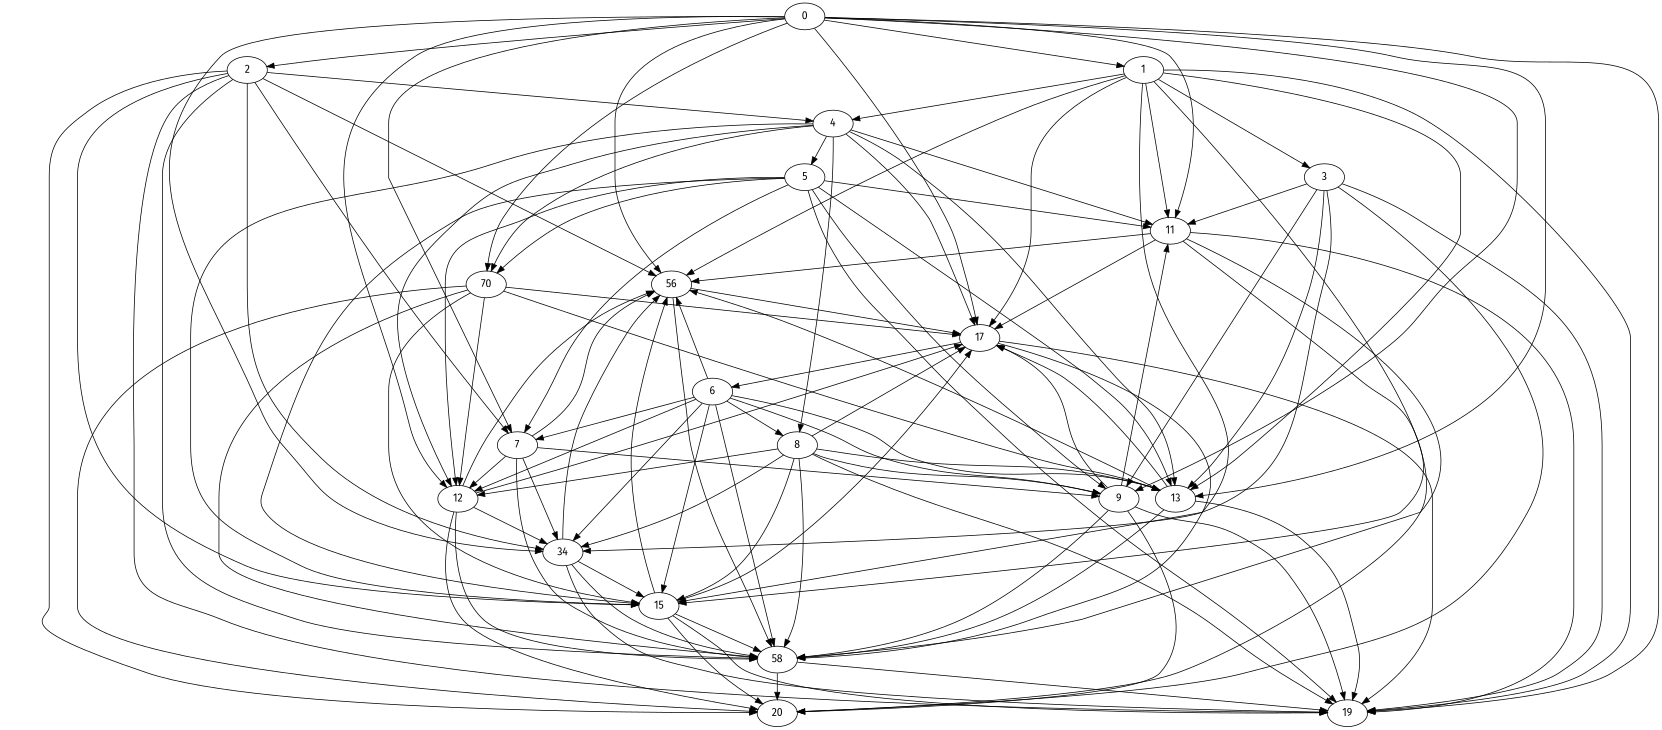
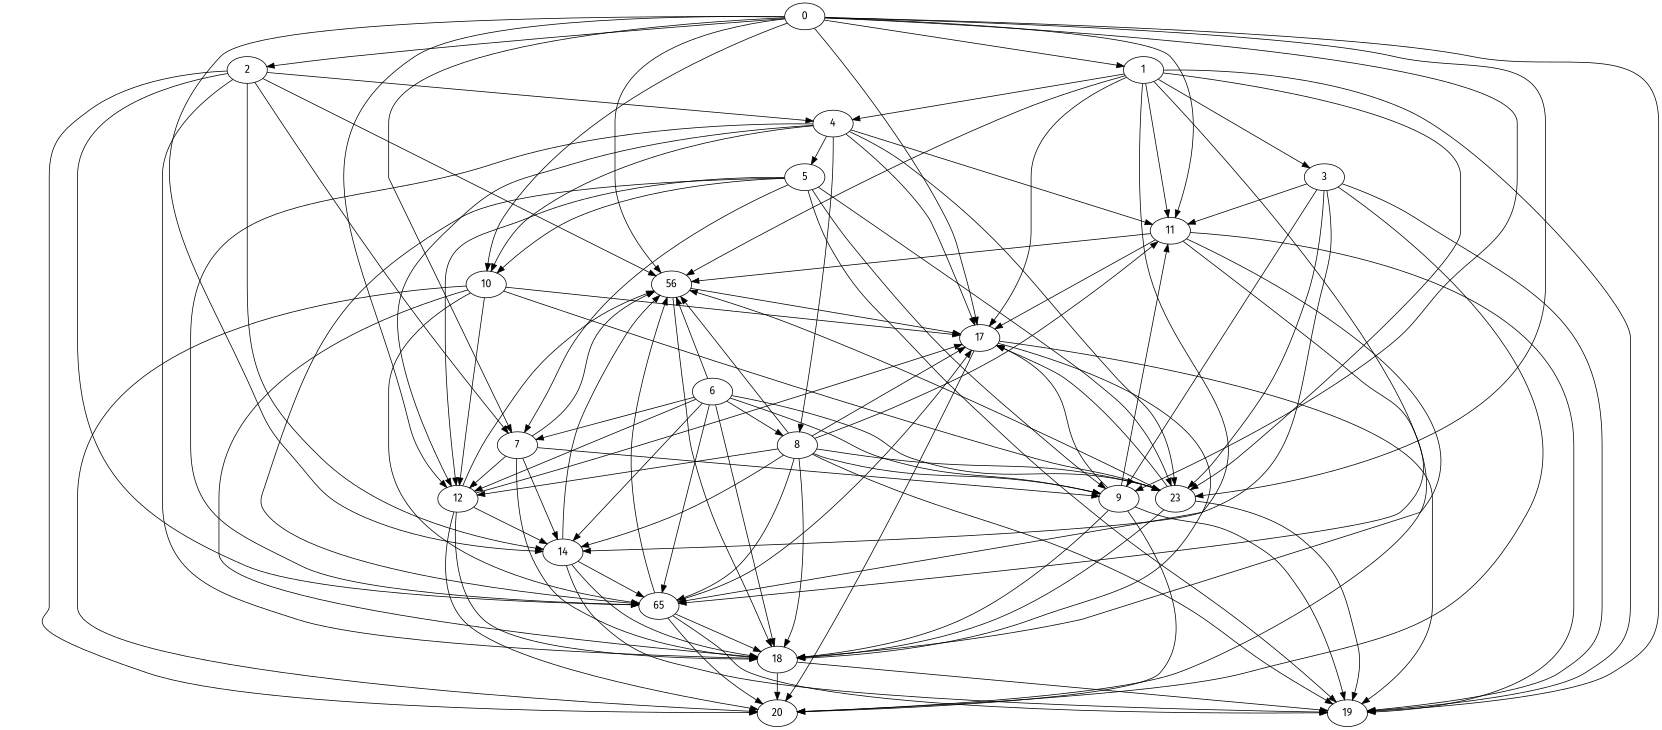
edge "5" -> "11": now "8" -> "11"
node "70": label "70" -> "10"
edge "8" -> "56": added
edge "17" -> "6": now "17" -> "20"
node "13": label "13" -> "23"
node "34": label "34" -> "14"
node "15": label "15" -> "65"
node "58": label "58" -> "18"
edge "2" -> "19": removed
